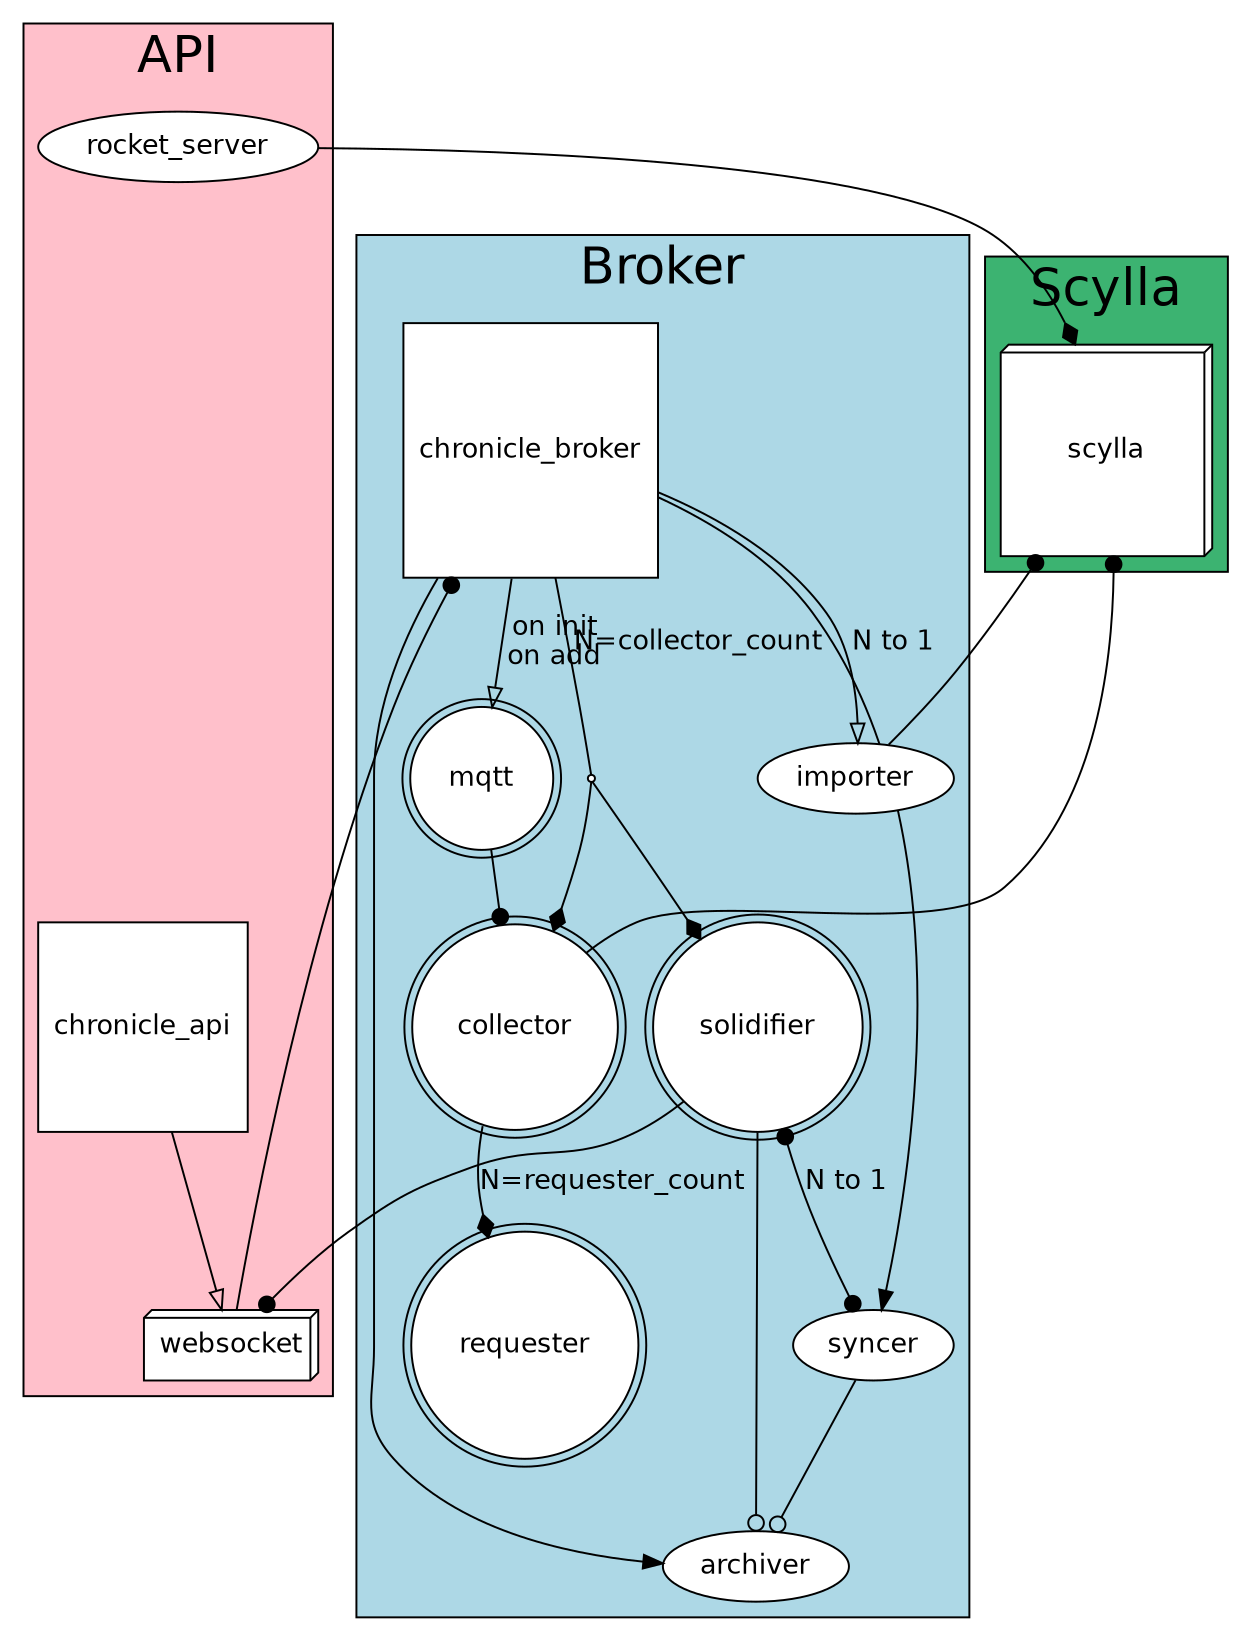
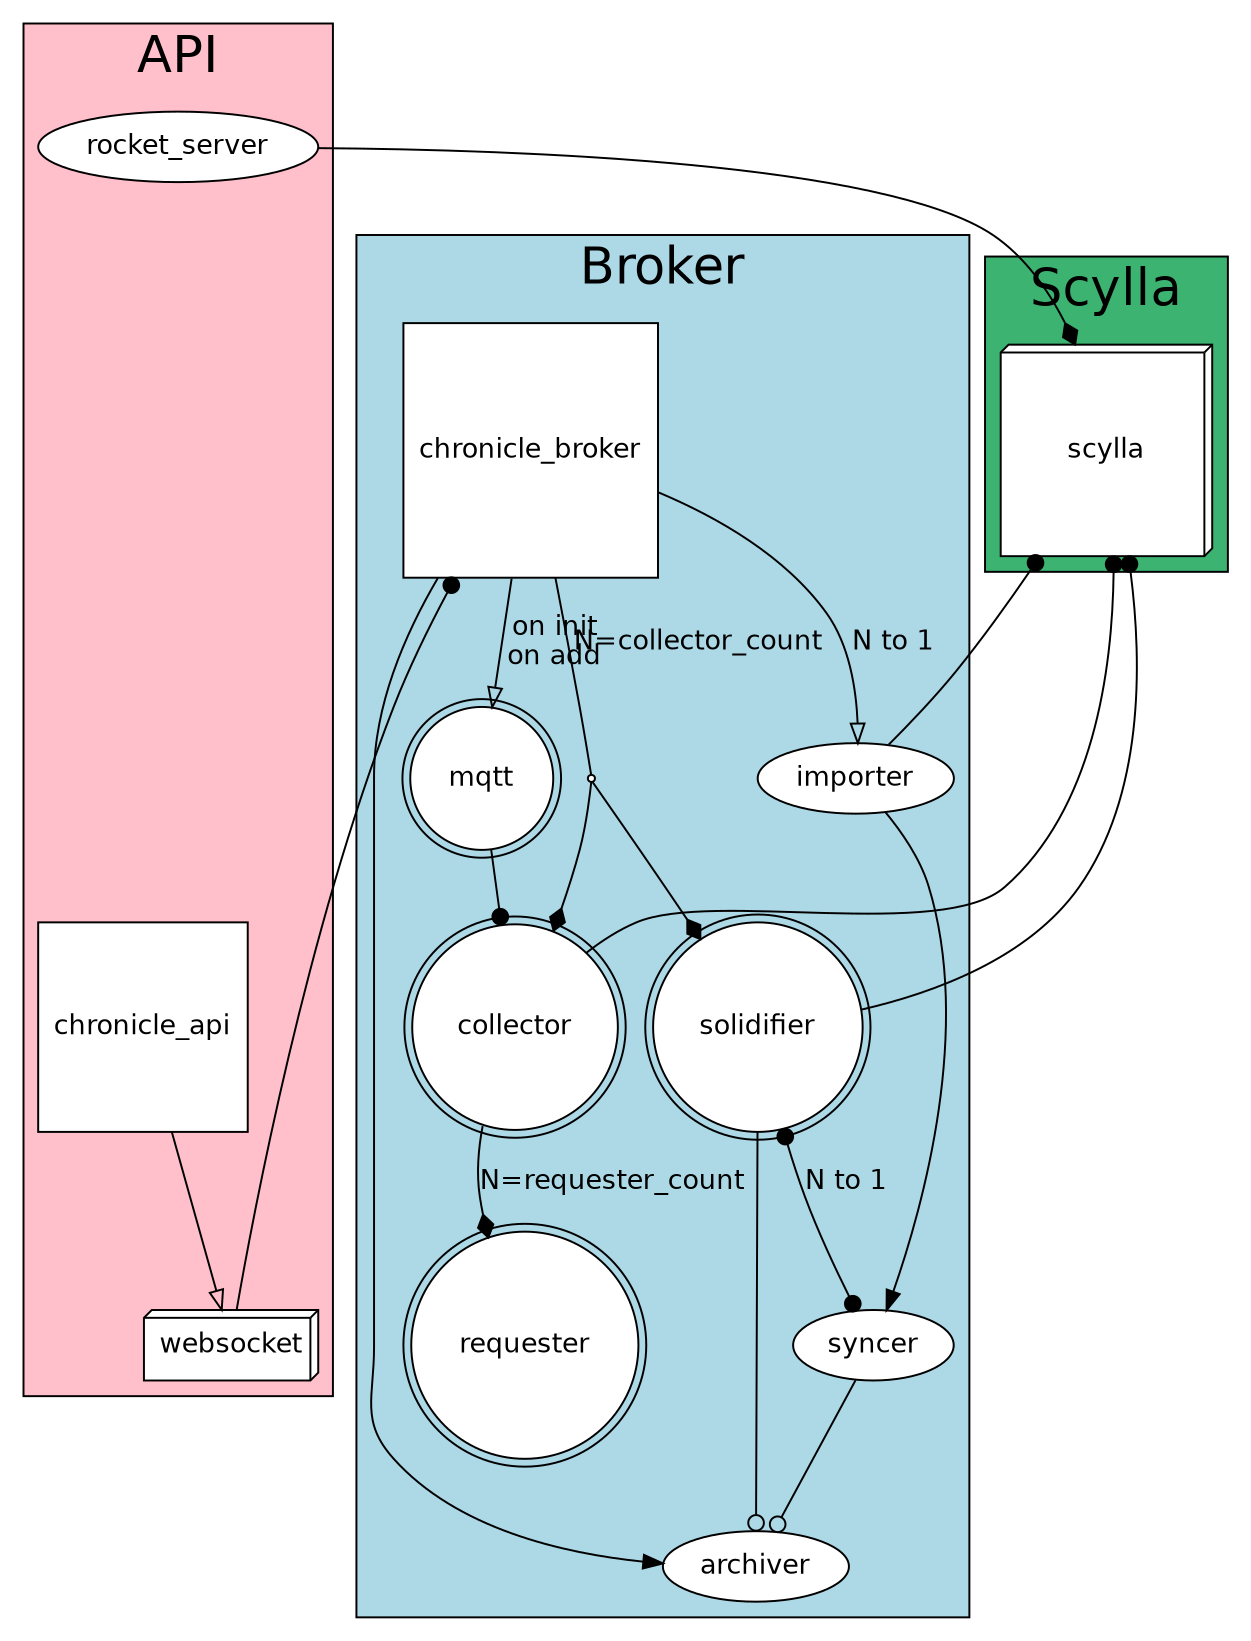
edge "chronicle_broker" -> "syncer": now "importer" -> "syncer"
edge "solidifier" -> "websocket": now "solidifier" -> "scylla"
